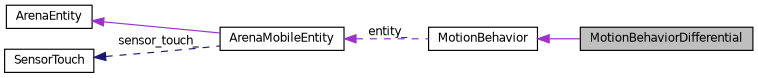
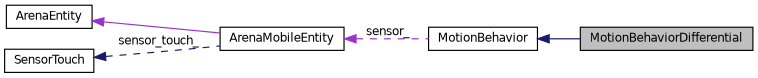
edge "MotionBehavior" -> "ArenaMobileEntity": label " entity_" -> " sensor_"
edge "MotionBehaviorDifferential" -> "MotionBehavior": color darkorchid3 -> midnightblue
